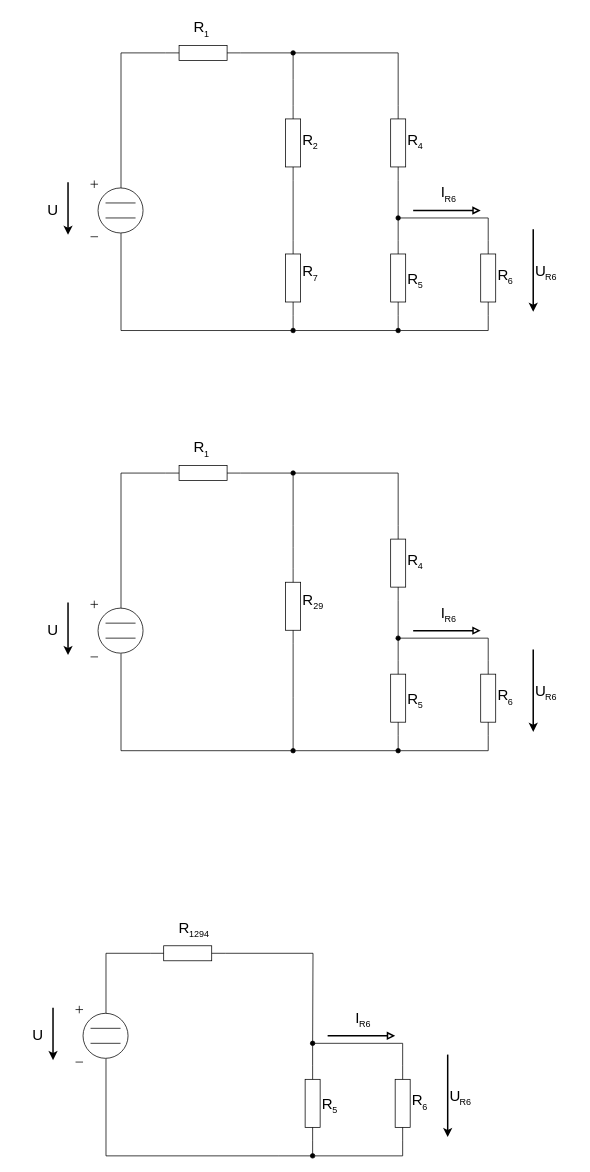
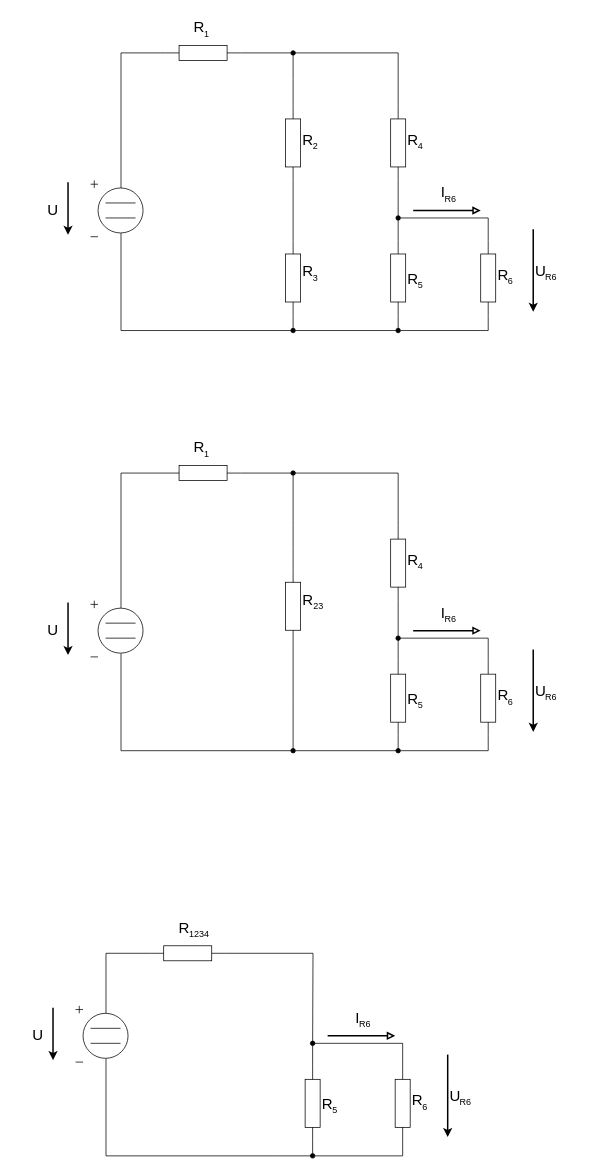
node "7": label "7" -> "3"
node "29": label "29" -> "23"
node "1294": label "1294" -> "1234"
